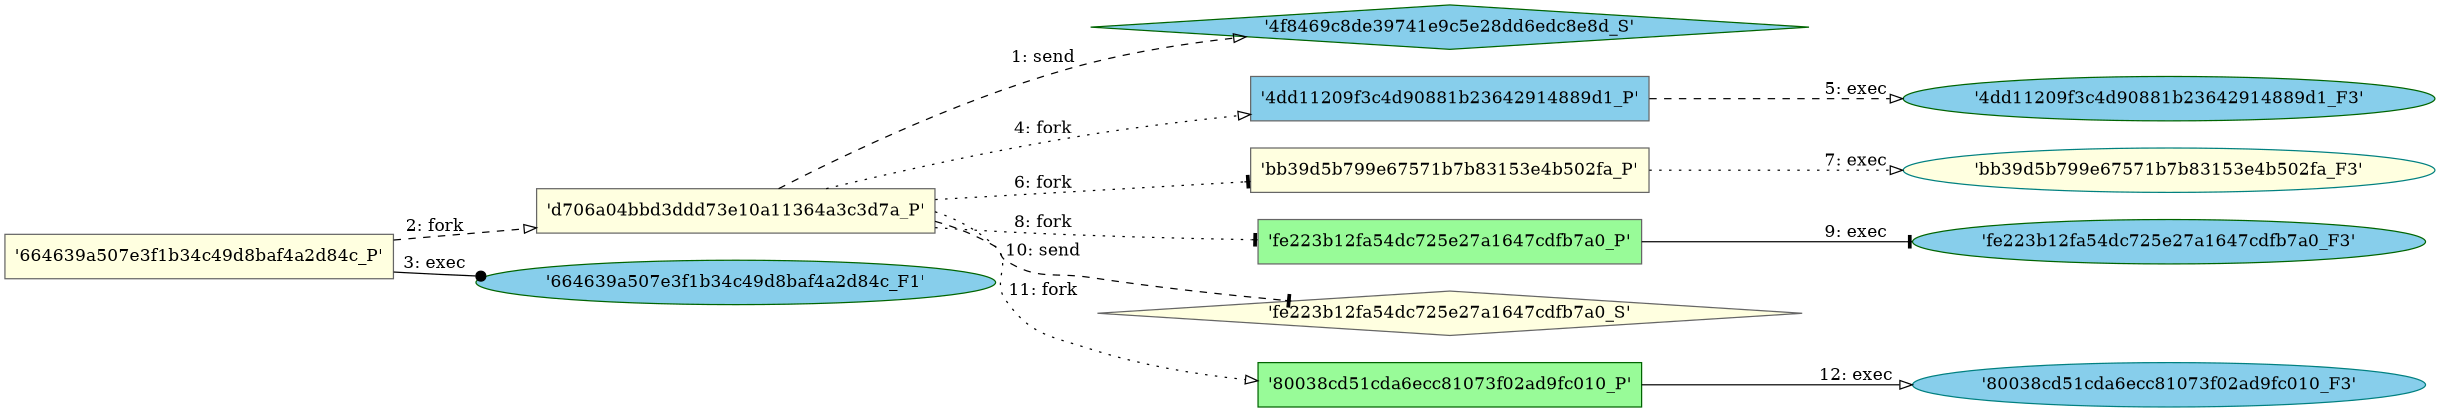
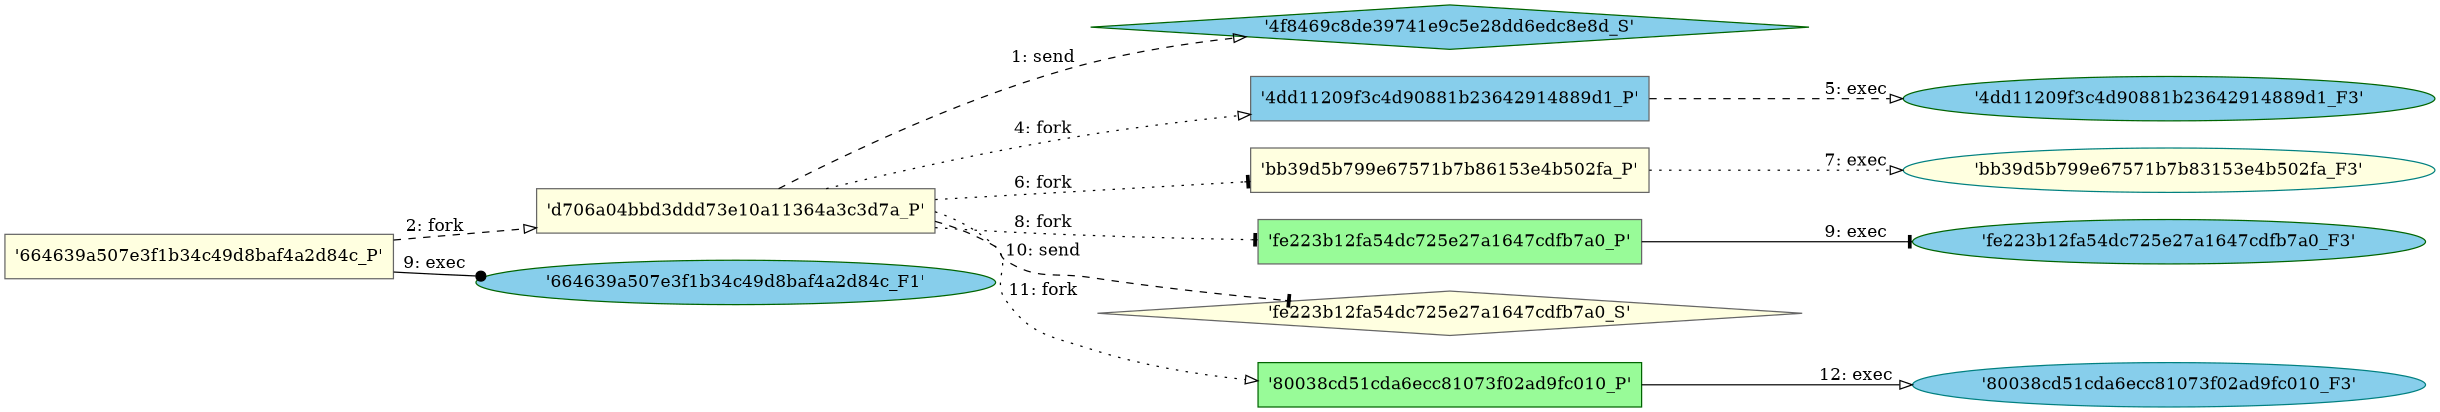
node "'bb39d5b799e67571b7b83153e4b502fa_P'": label "'bb39d5b799e67571b7b83153e4b502fa_P'" -> "'bb39d5b799e67571b7b86153e4b502fa_P'"
edge "'664639a507e3f1b34c49d8baf4a2d84c_P'" -> "'664639a507e3f1b34c49d8baf4a2d84c_F1'": label "3: exec" -> "9: exec"
